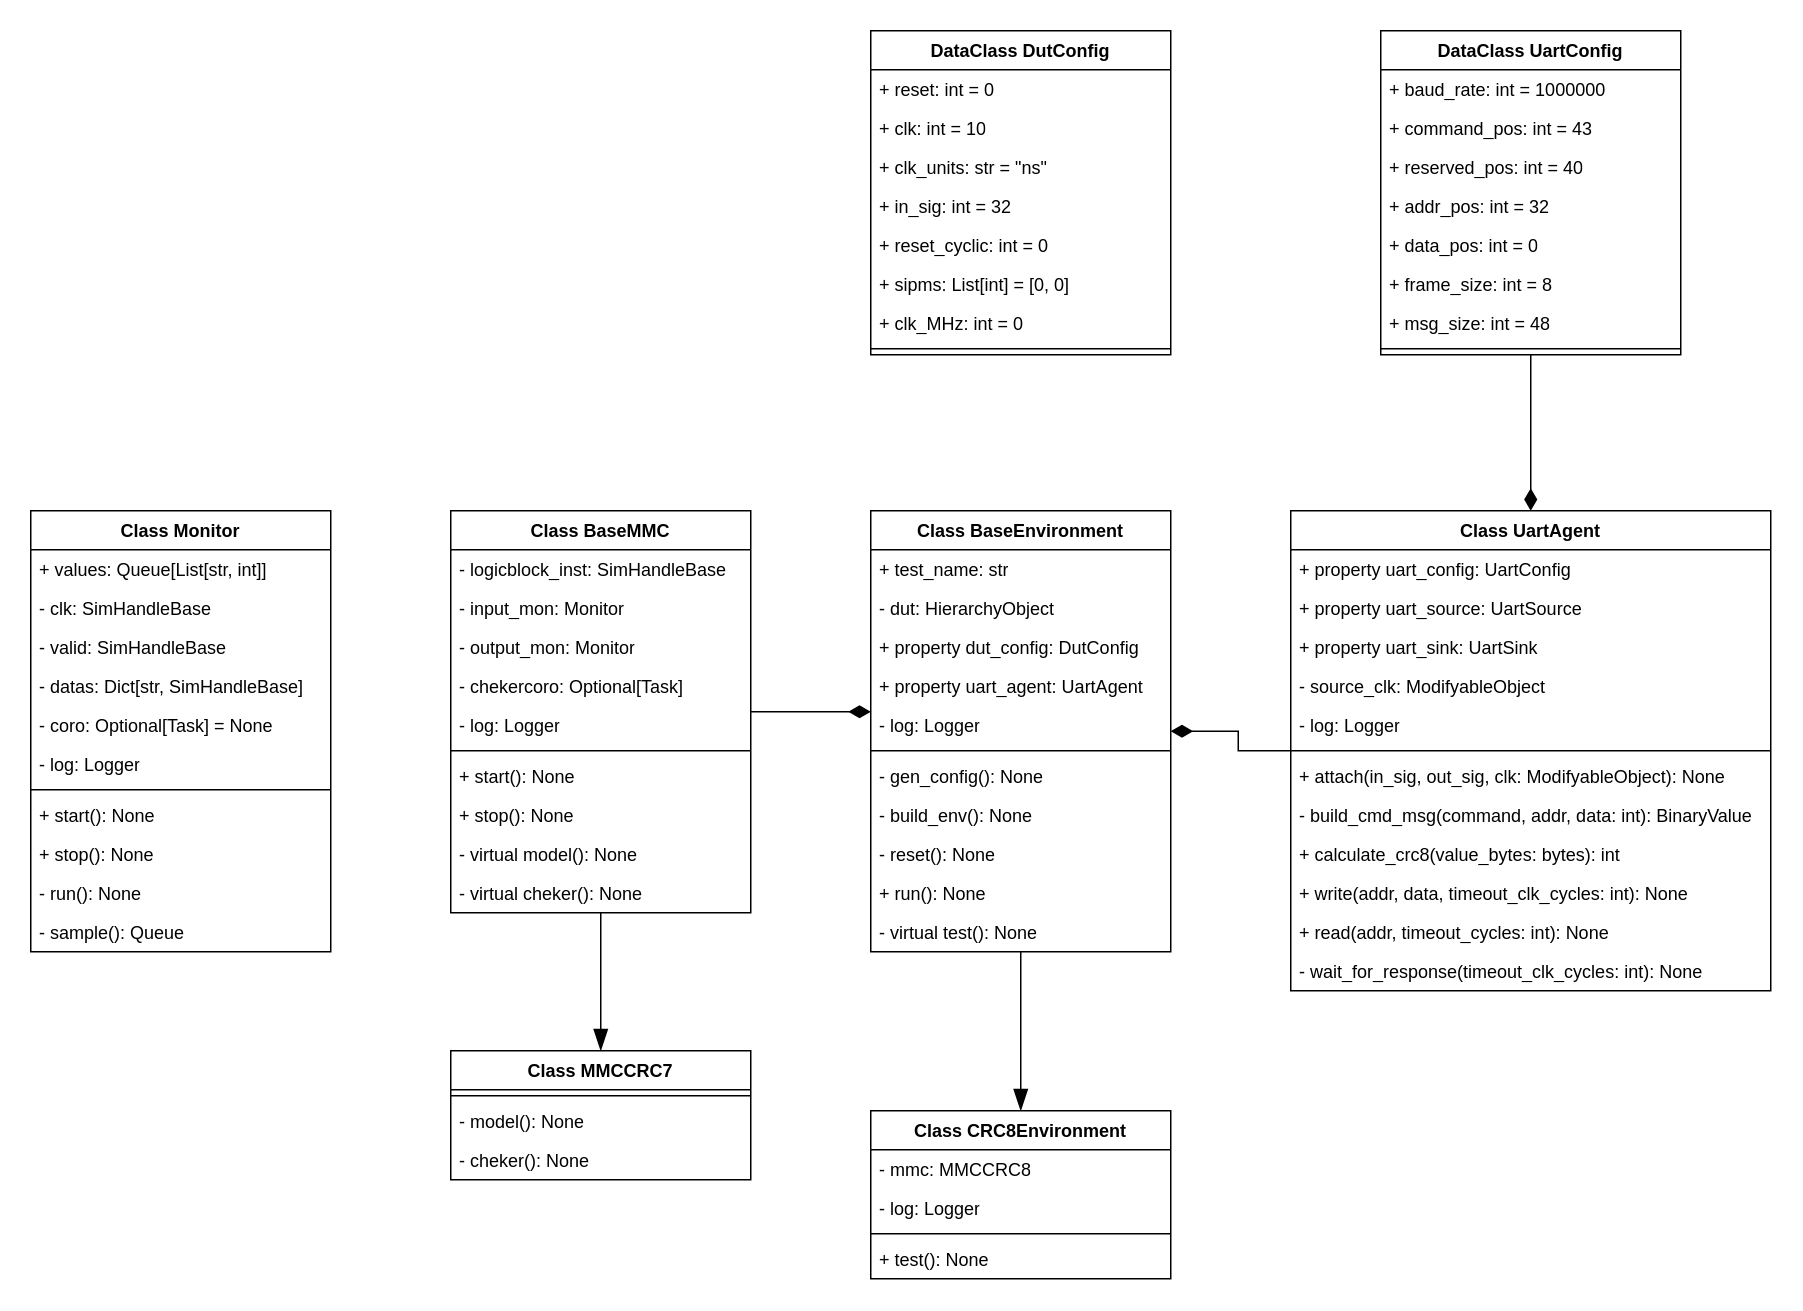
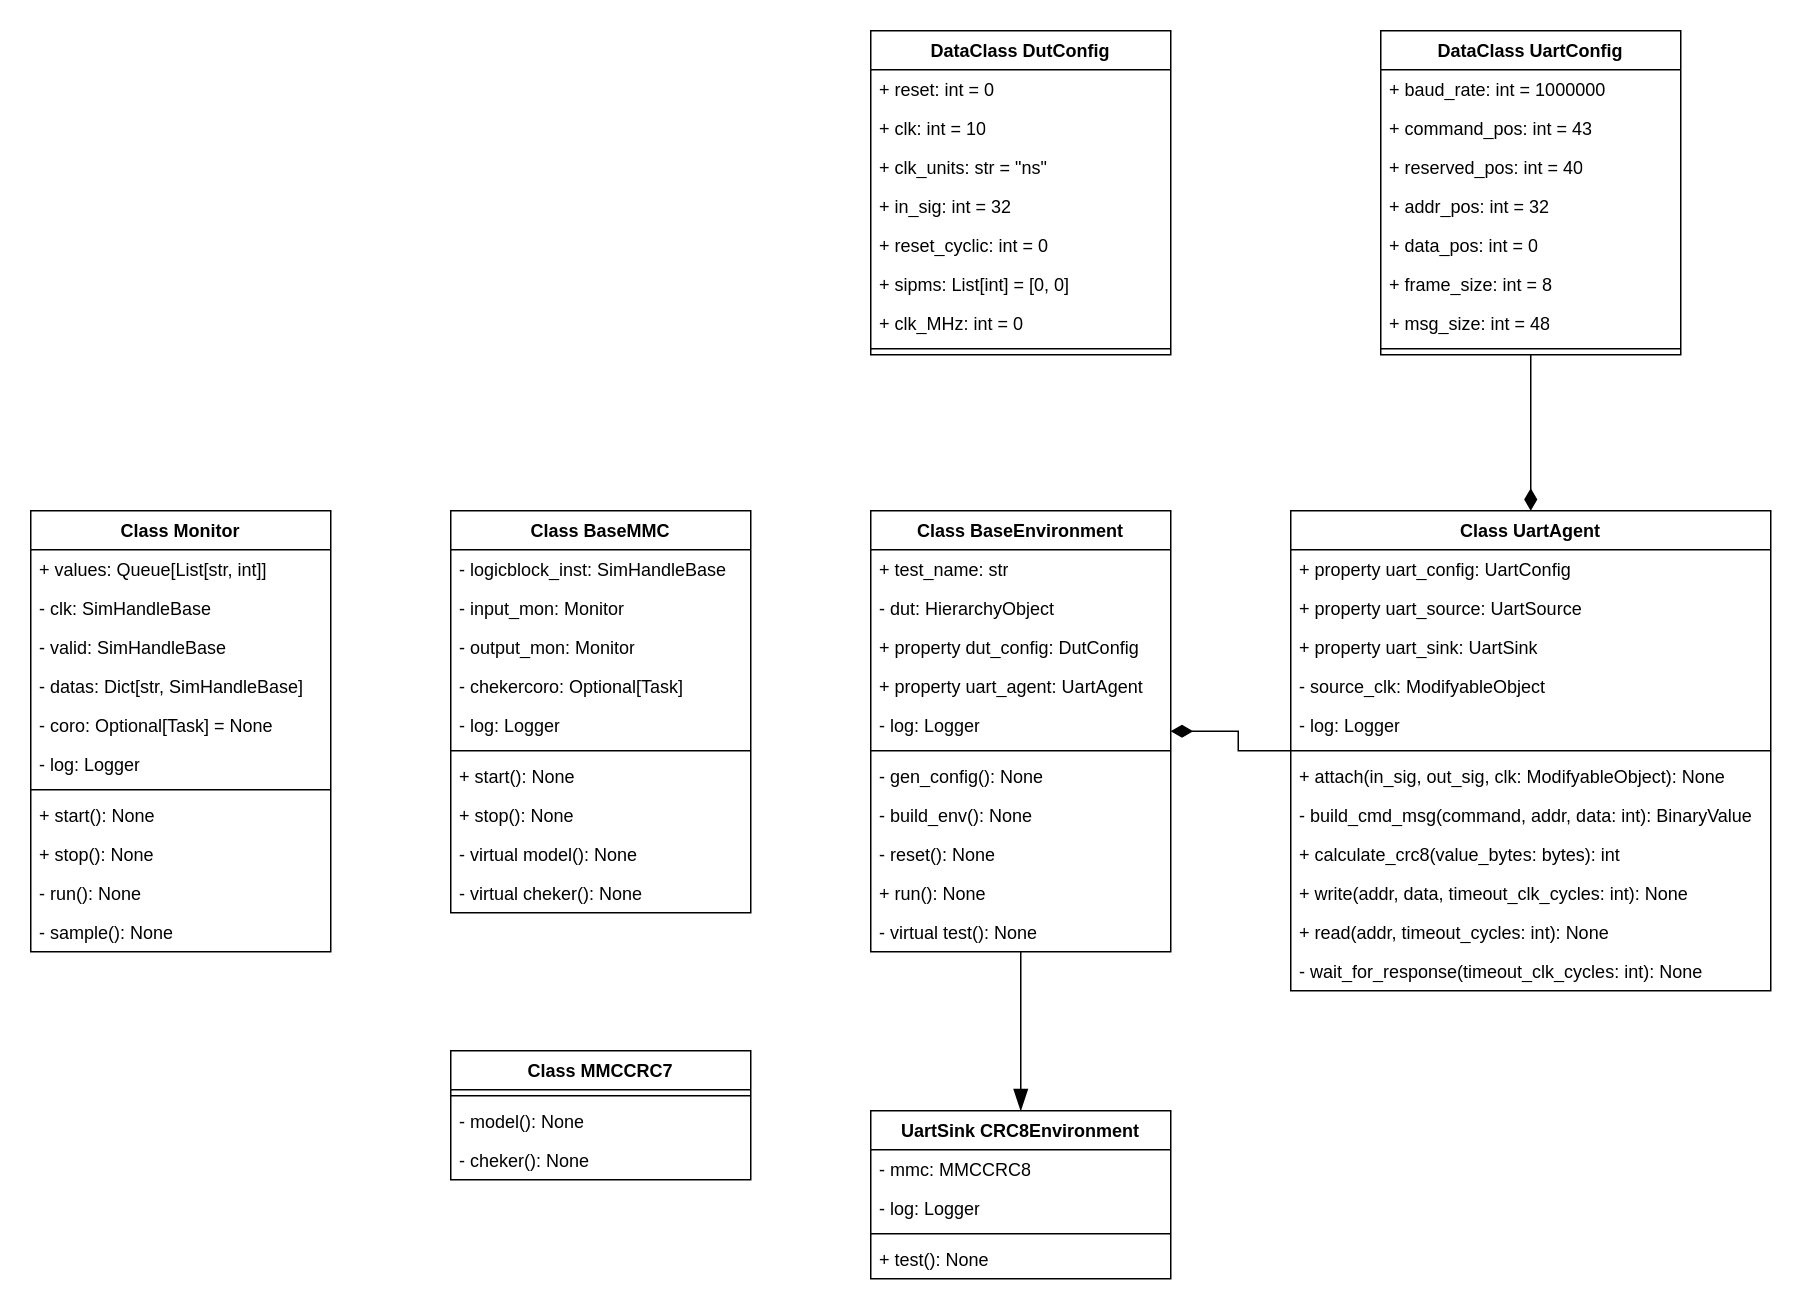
edge "Class BaseMMC" -> "Class BaseEnvironment": removed
node "- sample(): Queue": label "- sample(): Queue" -> "- sample(): None"
edge "Class BaseMMC" -> "Class MMCCRC7": removed
node "Class CRC8Environment": label "Class CRC8Environment" -> "UartSink CRC8Environment"
